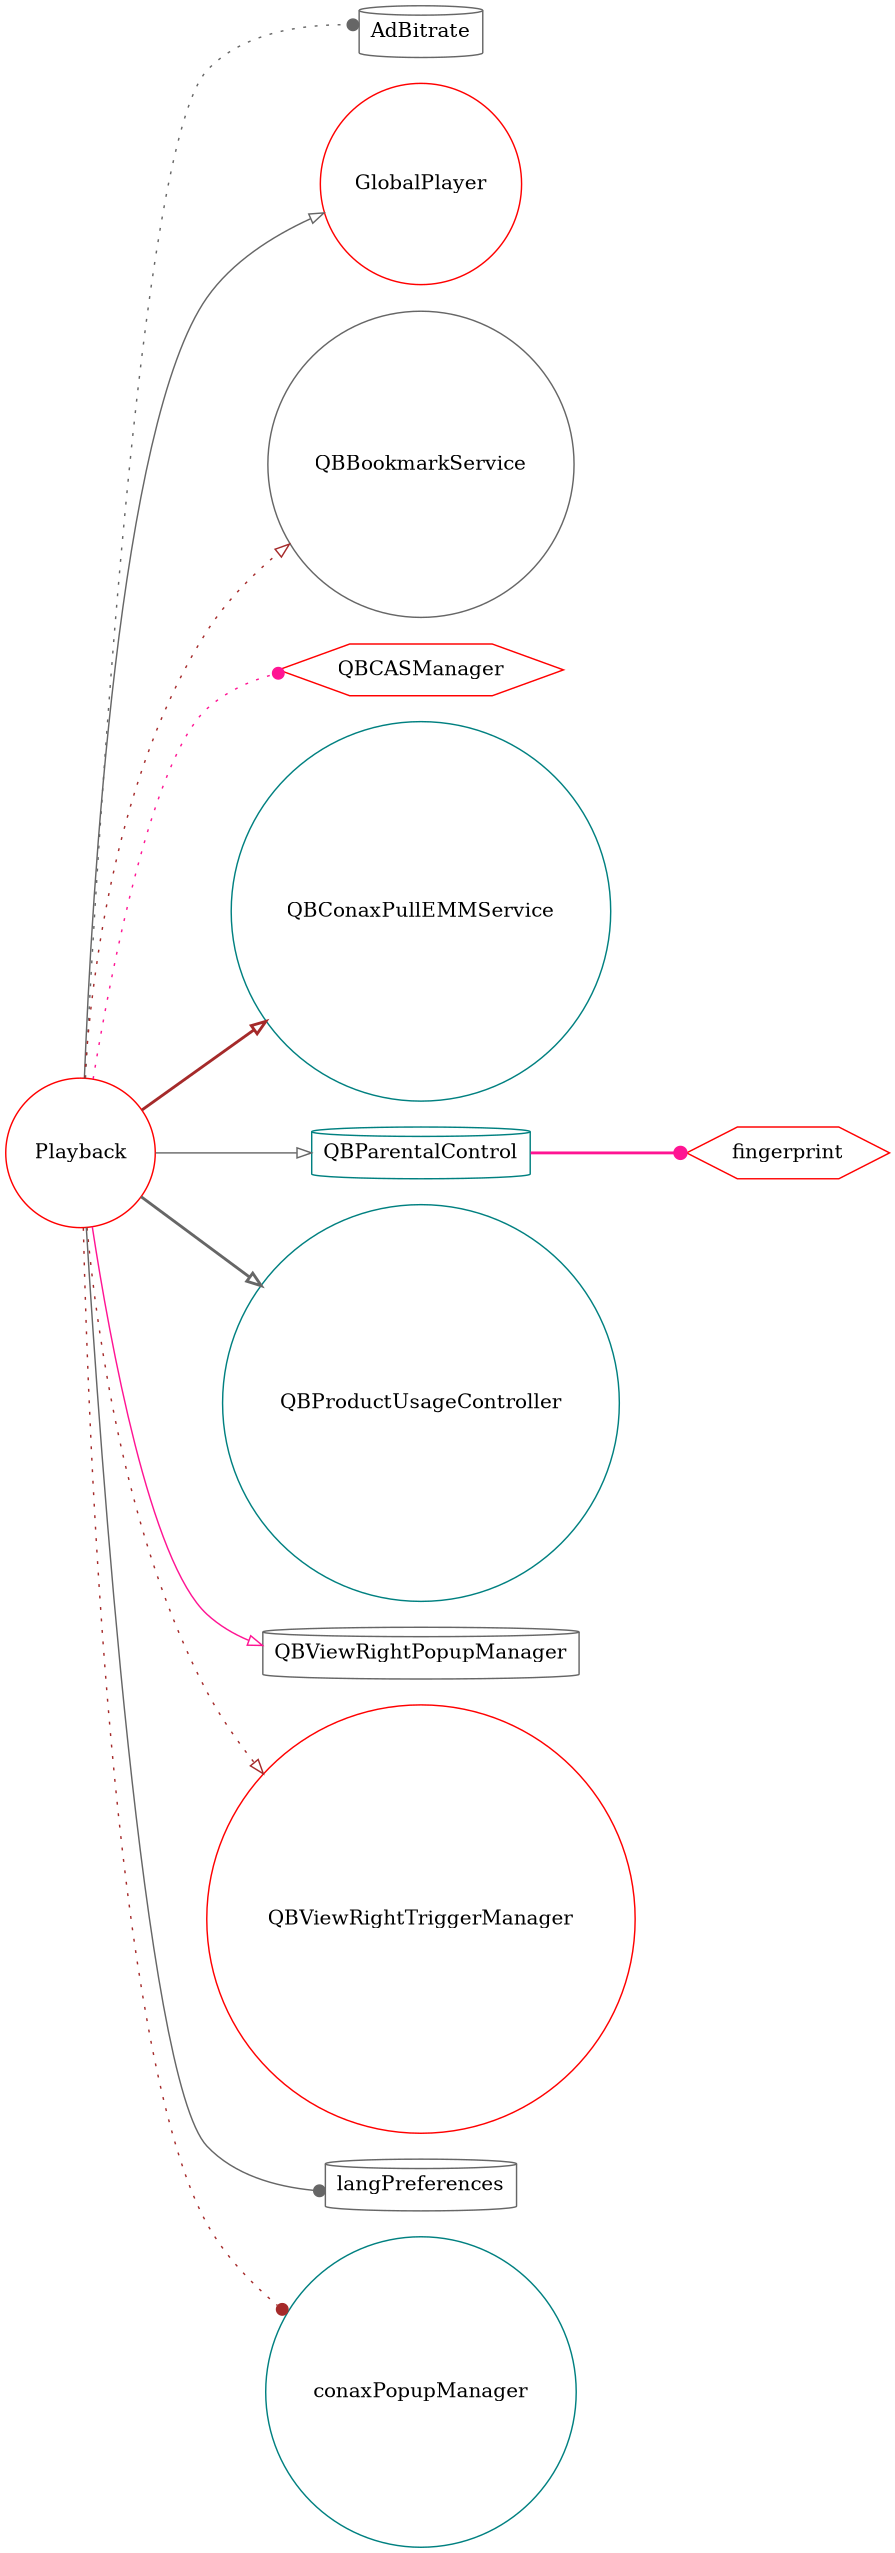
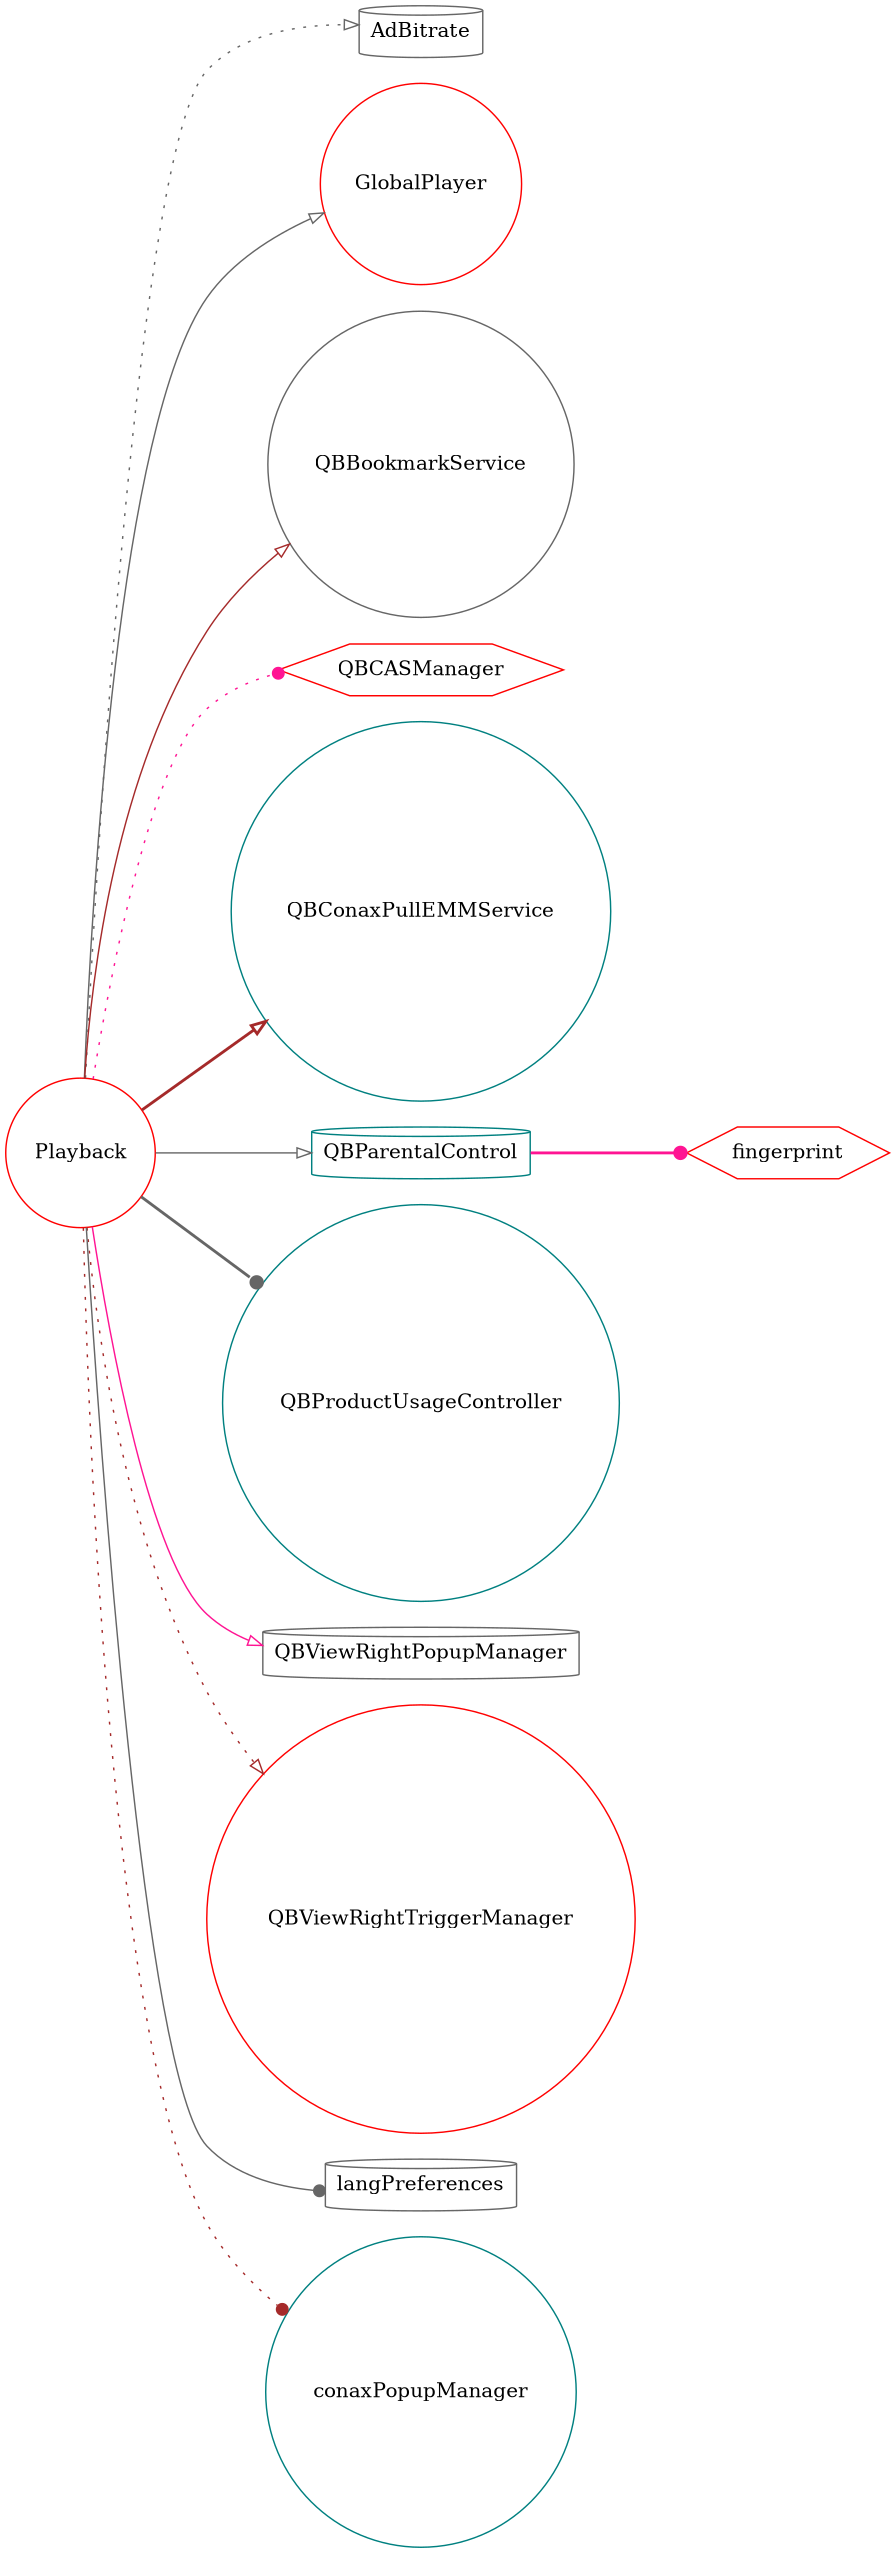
edge "Playback" -> "AdBitrate": arrowhead dot -> onormal
edge "Playback" -> "QBBookmarkService": style dotted -> solid
edge "Playback" -> "QBProductUsageController": arrowhead onormal -> dot
